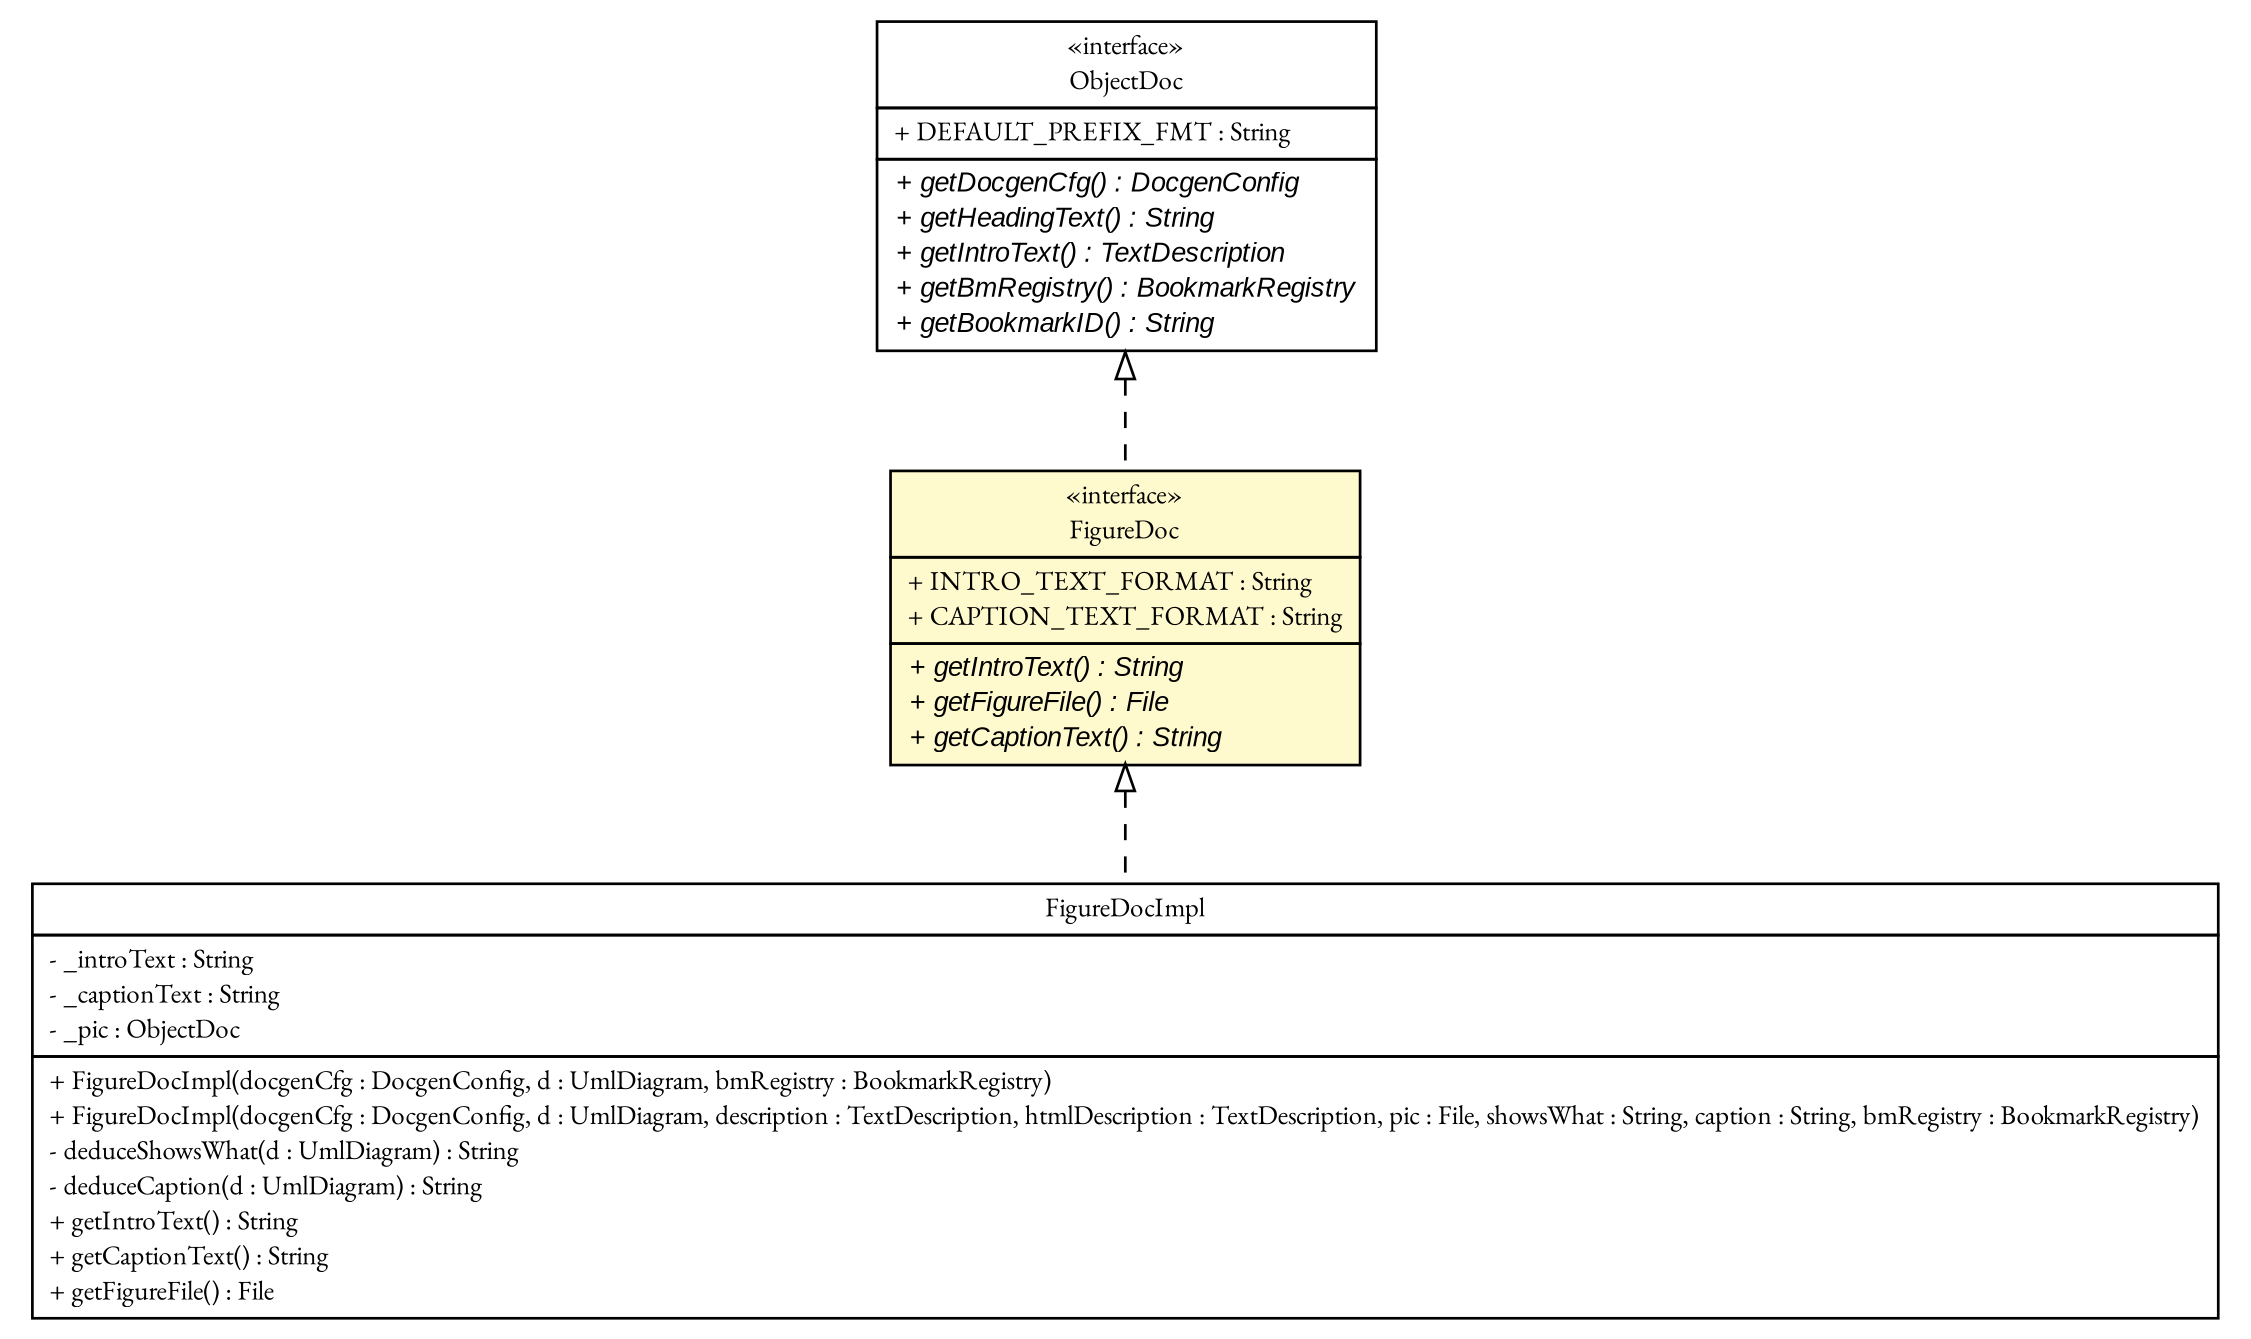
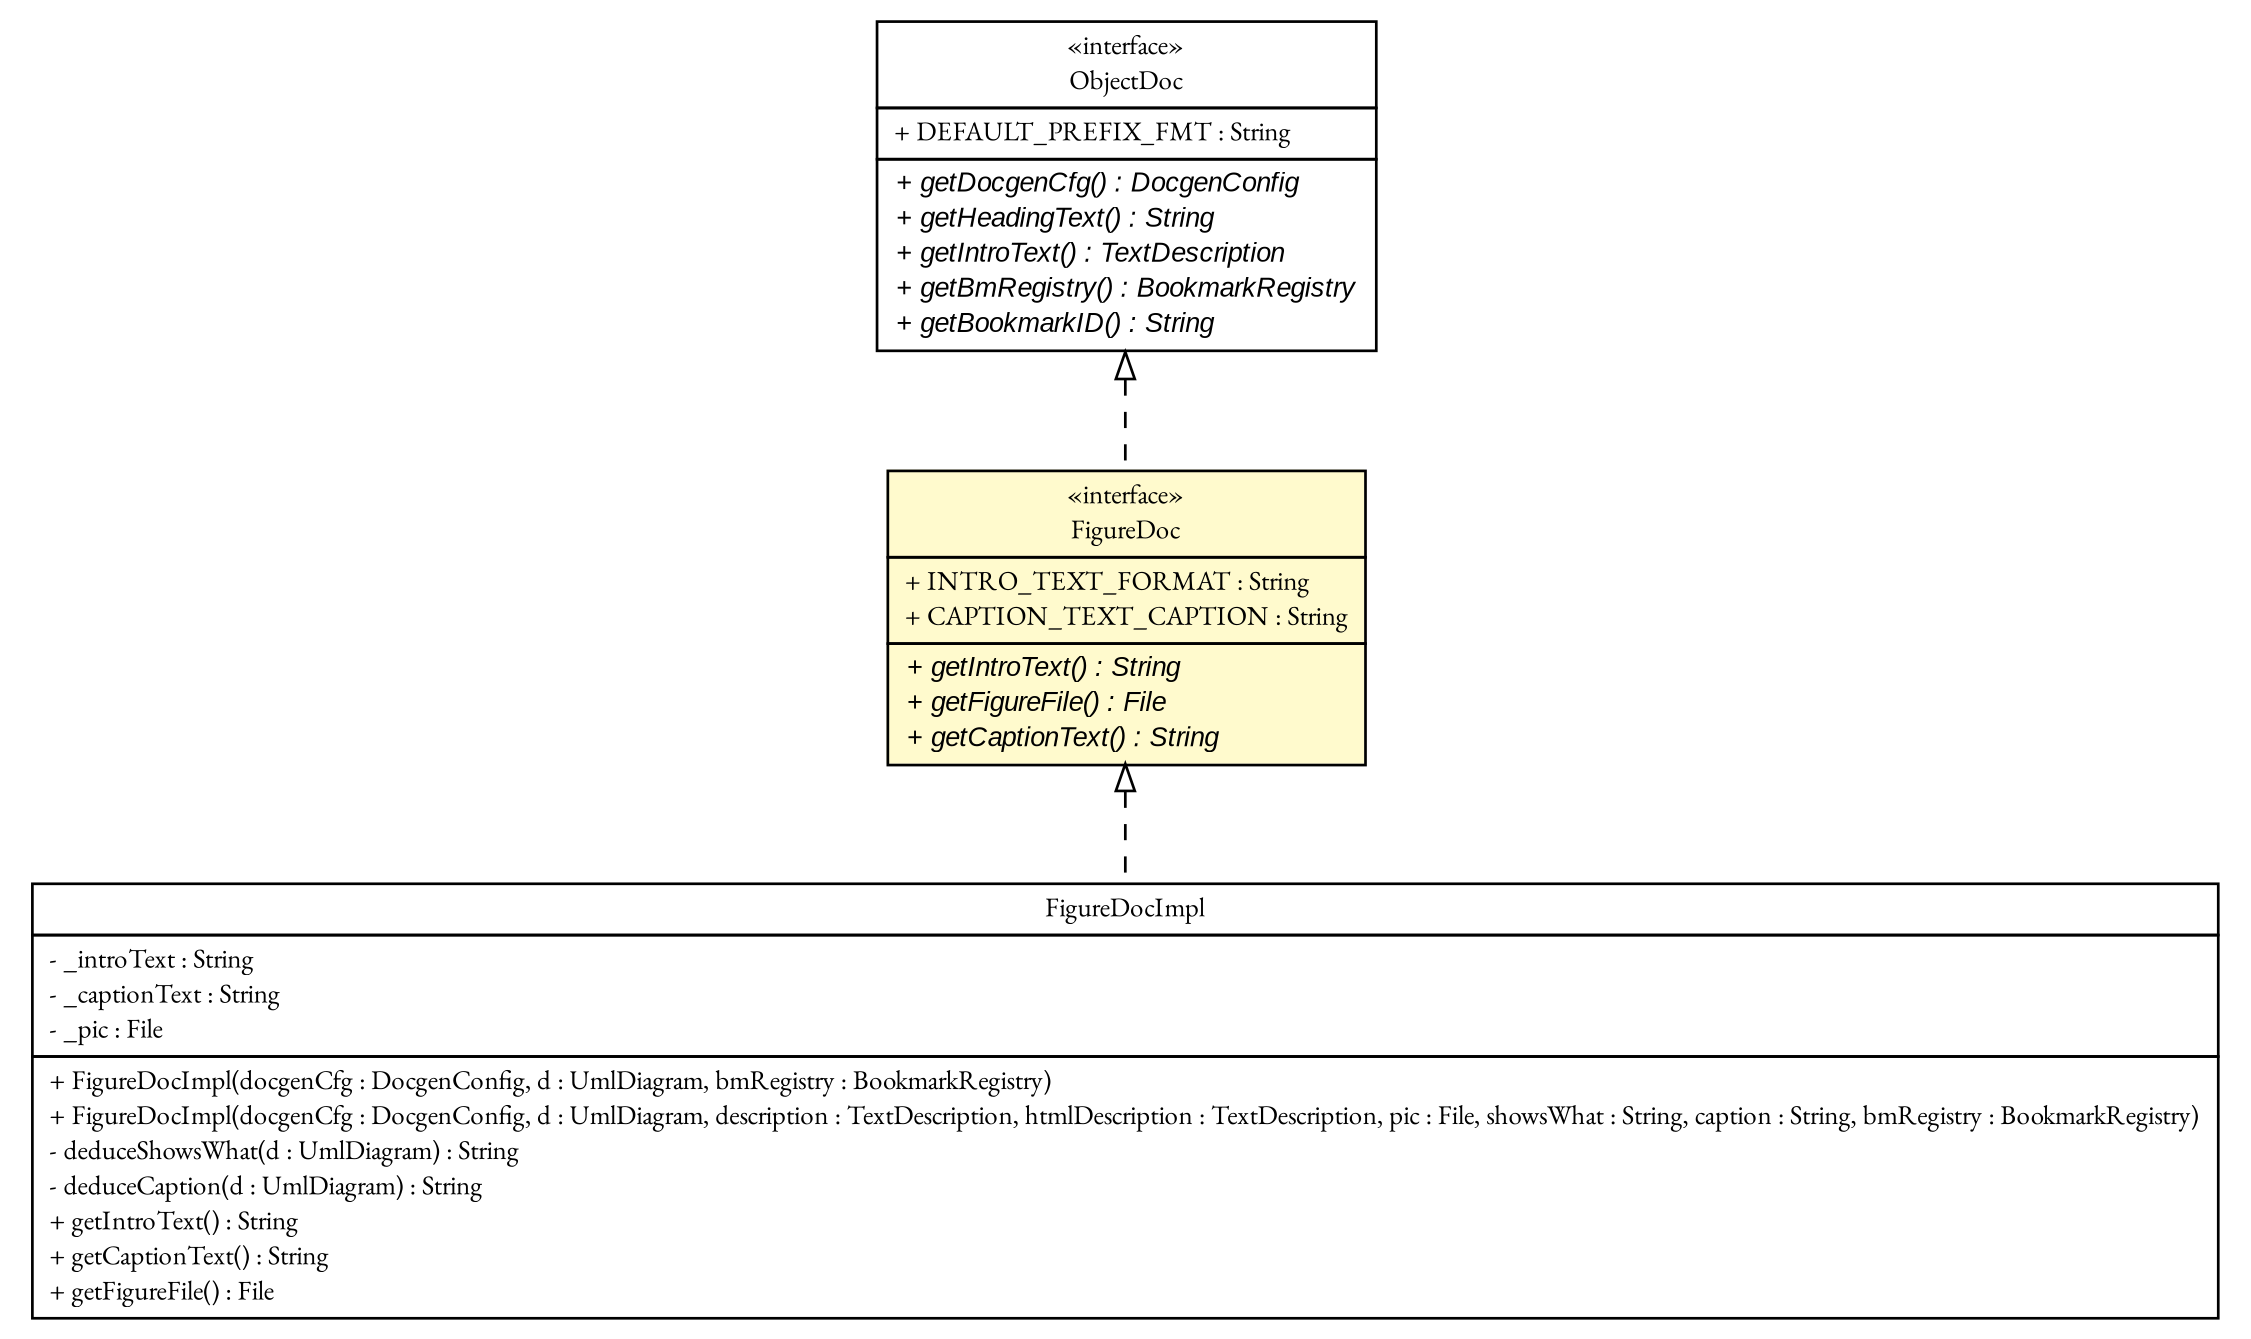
node "FigureDoc": text "+ CAPTION_TEXT_FORMAT : String" -> "+ CAPTION_TEXT_CAPTION : String"
node "FigureDocImpl": text "- _pic : ObjectDoc" -> "- _pic : File"
